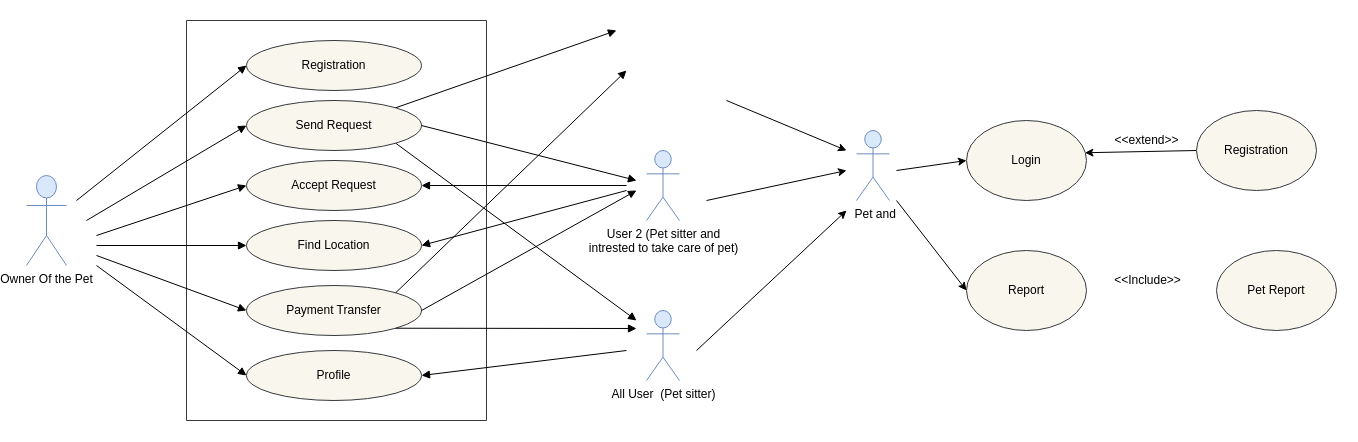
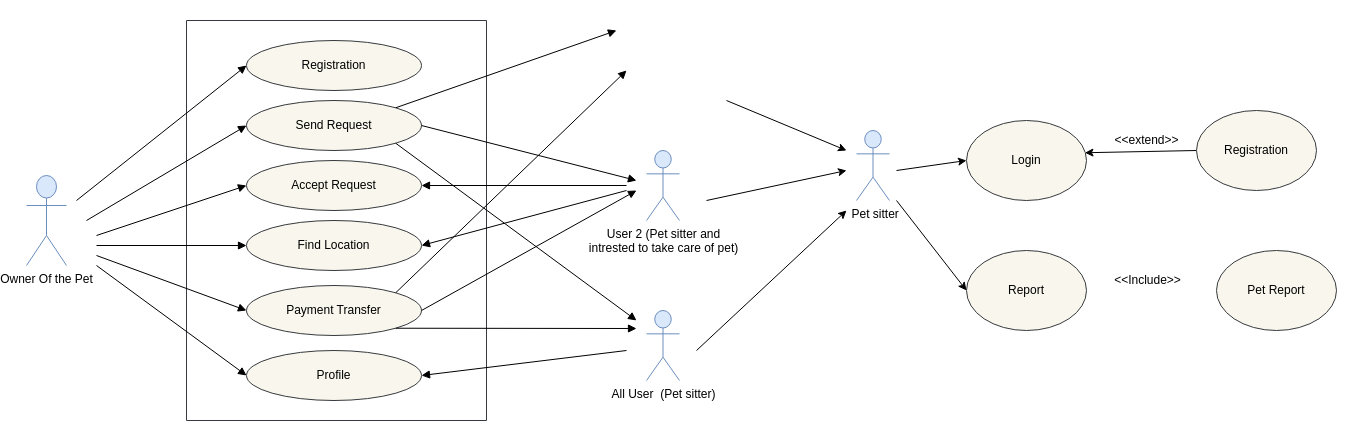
node "Pet and": label "Pet and" -> "Pet sitter"
